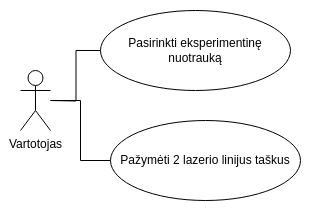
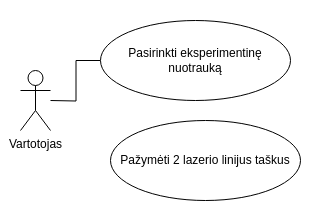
node "Pasirinkti eksperimentinę nuotrauką": moved (196, 51) -> (196, 61)
edge "Vartotojas" -- "Pažymėti 2 lazerio linijus taškus": removed
